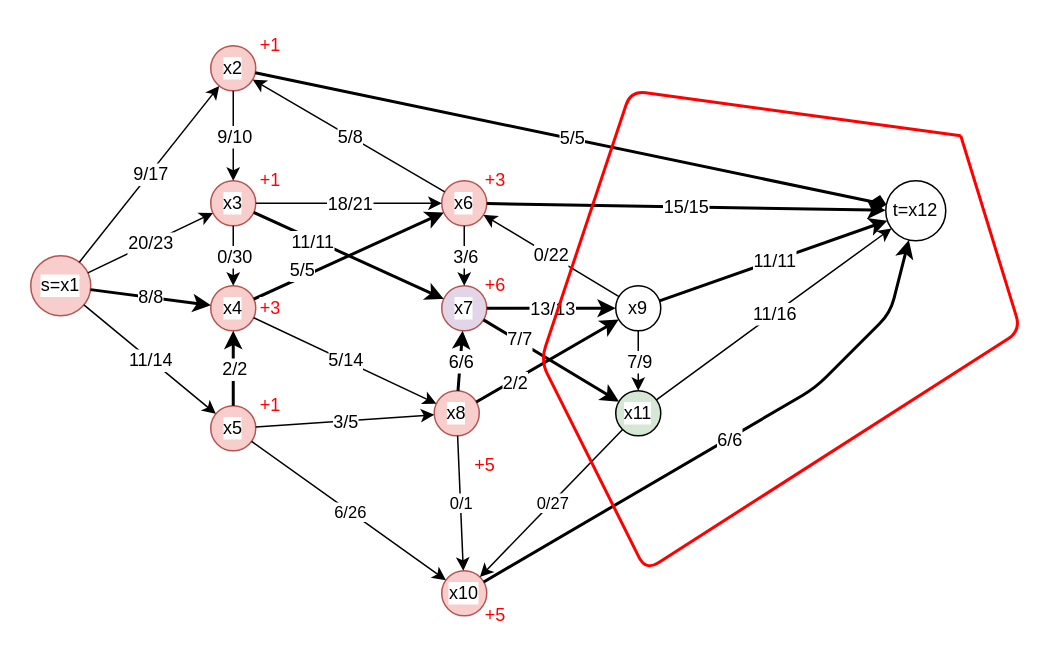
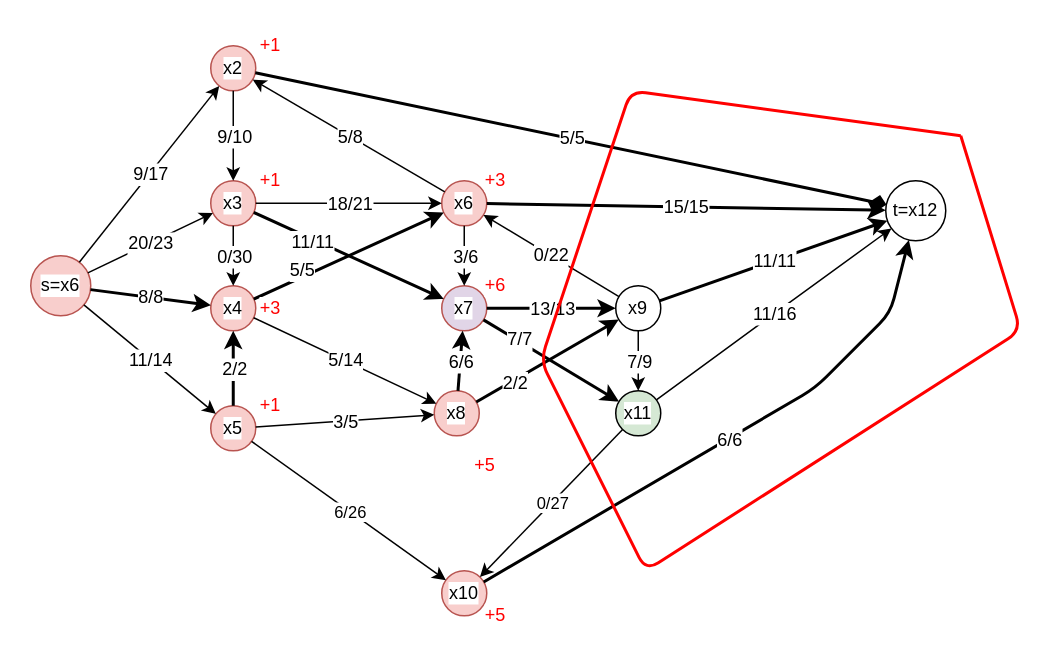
node "s=x1": label "s=x1" -> "s=x6"
edge "x8" -> "x10": removed, label "0/1"
